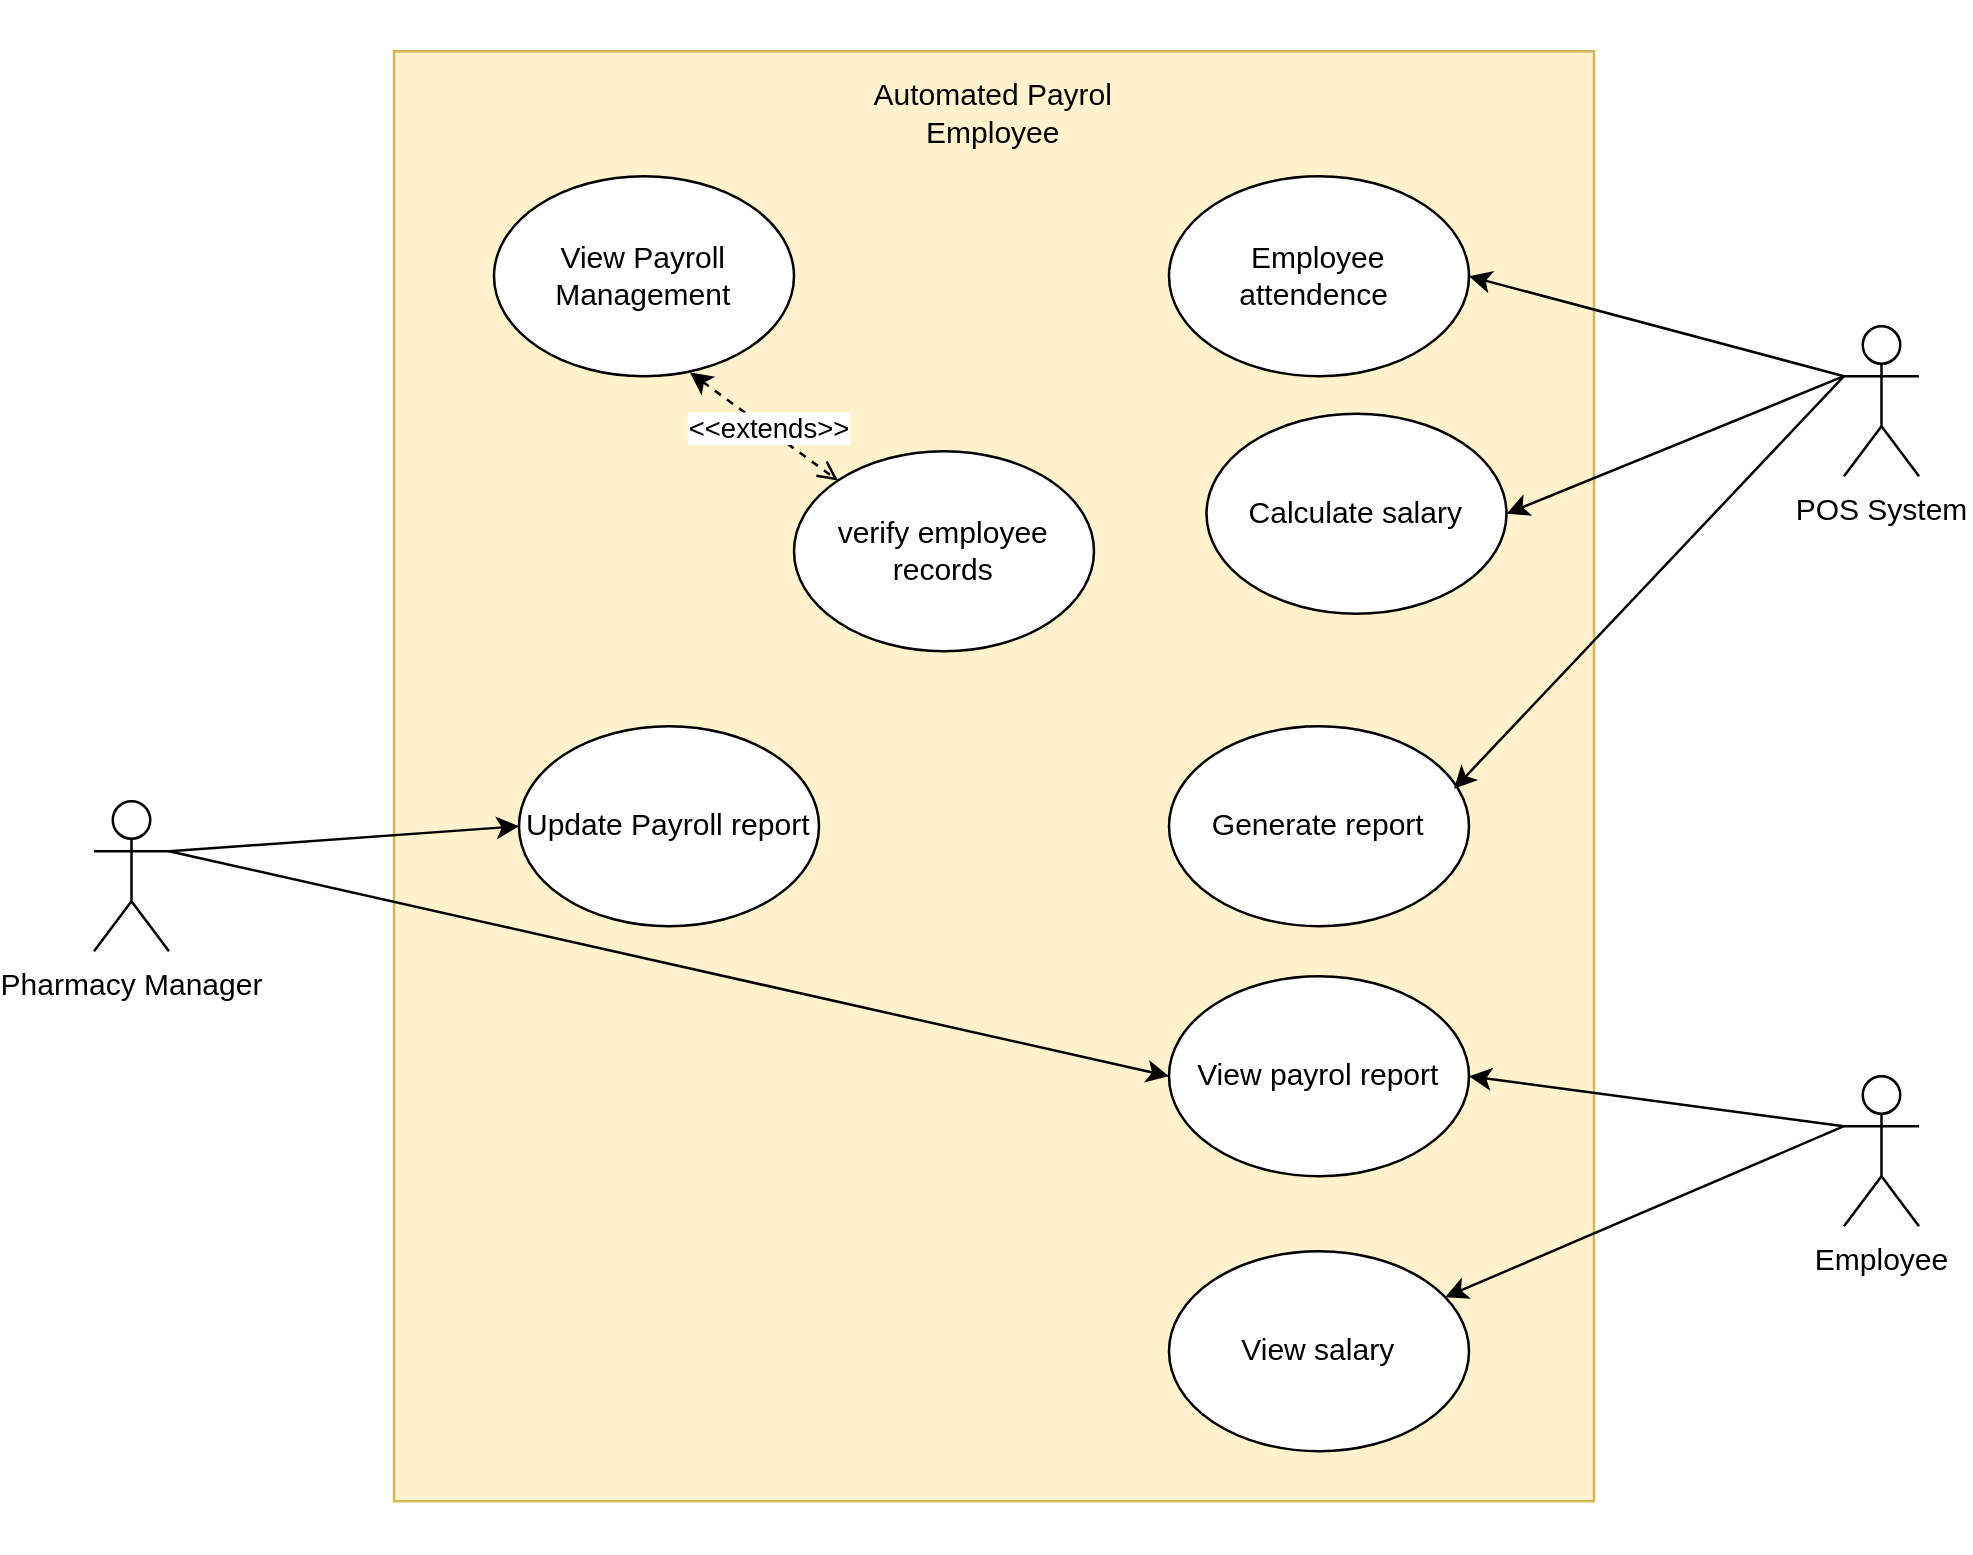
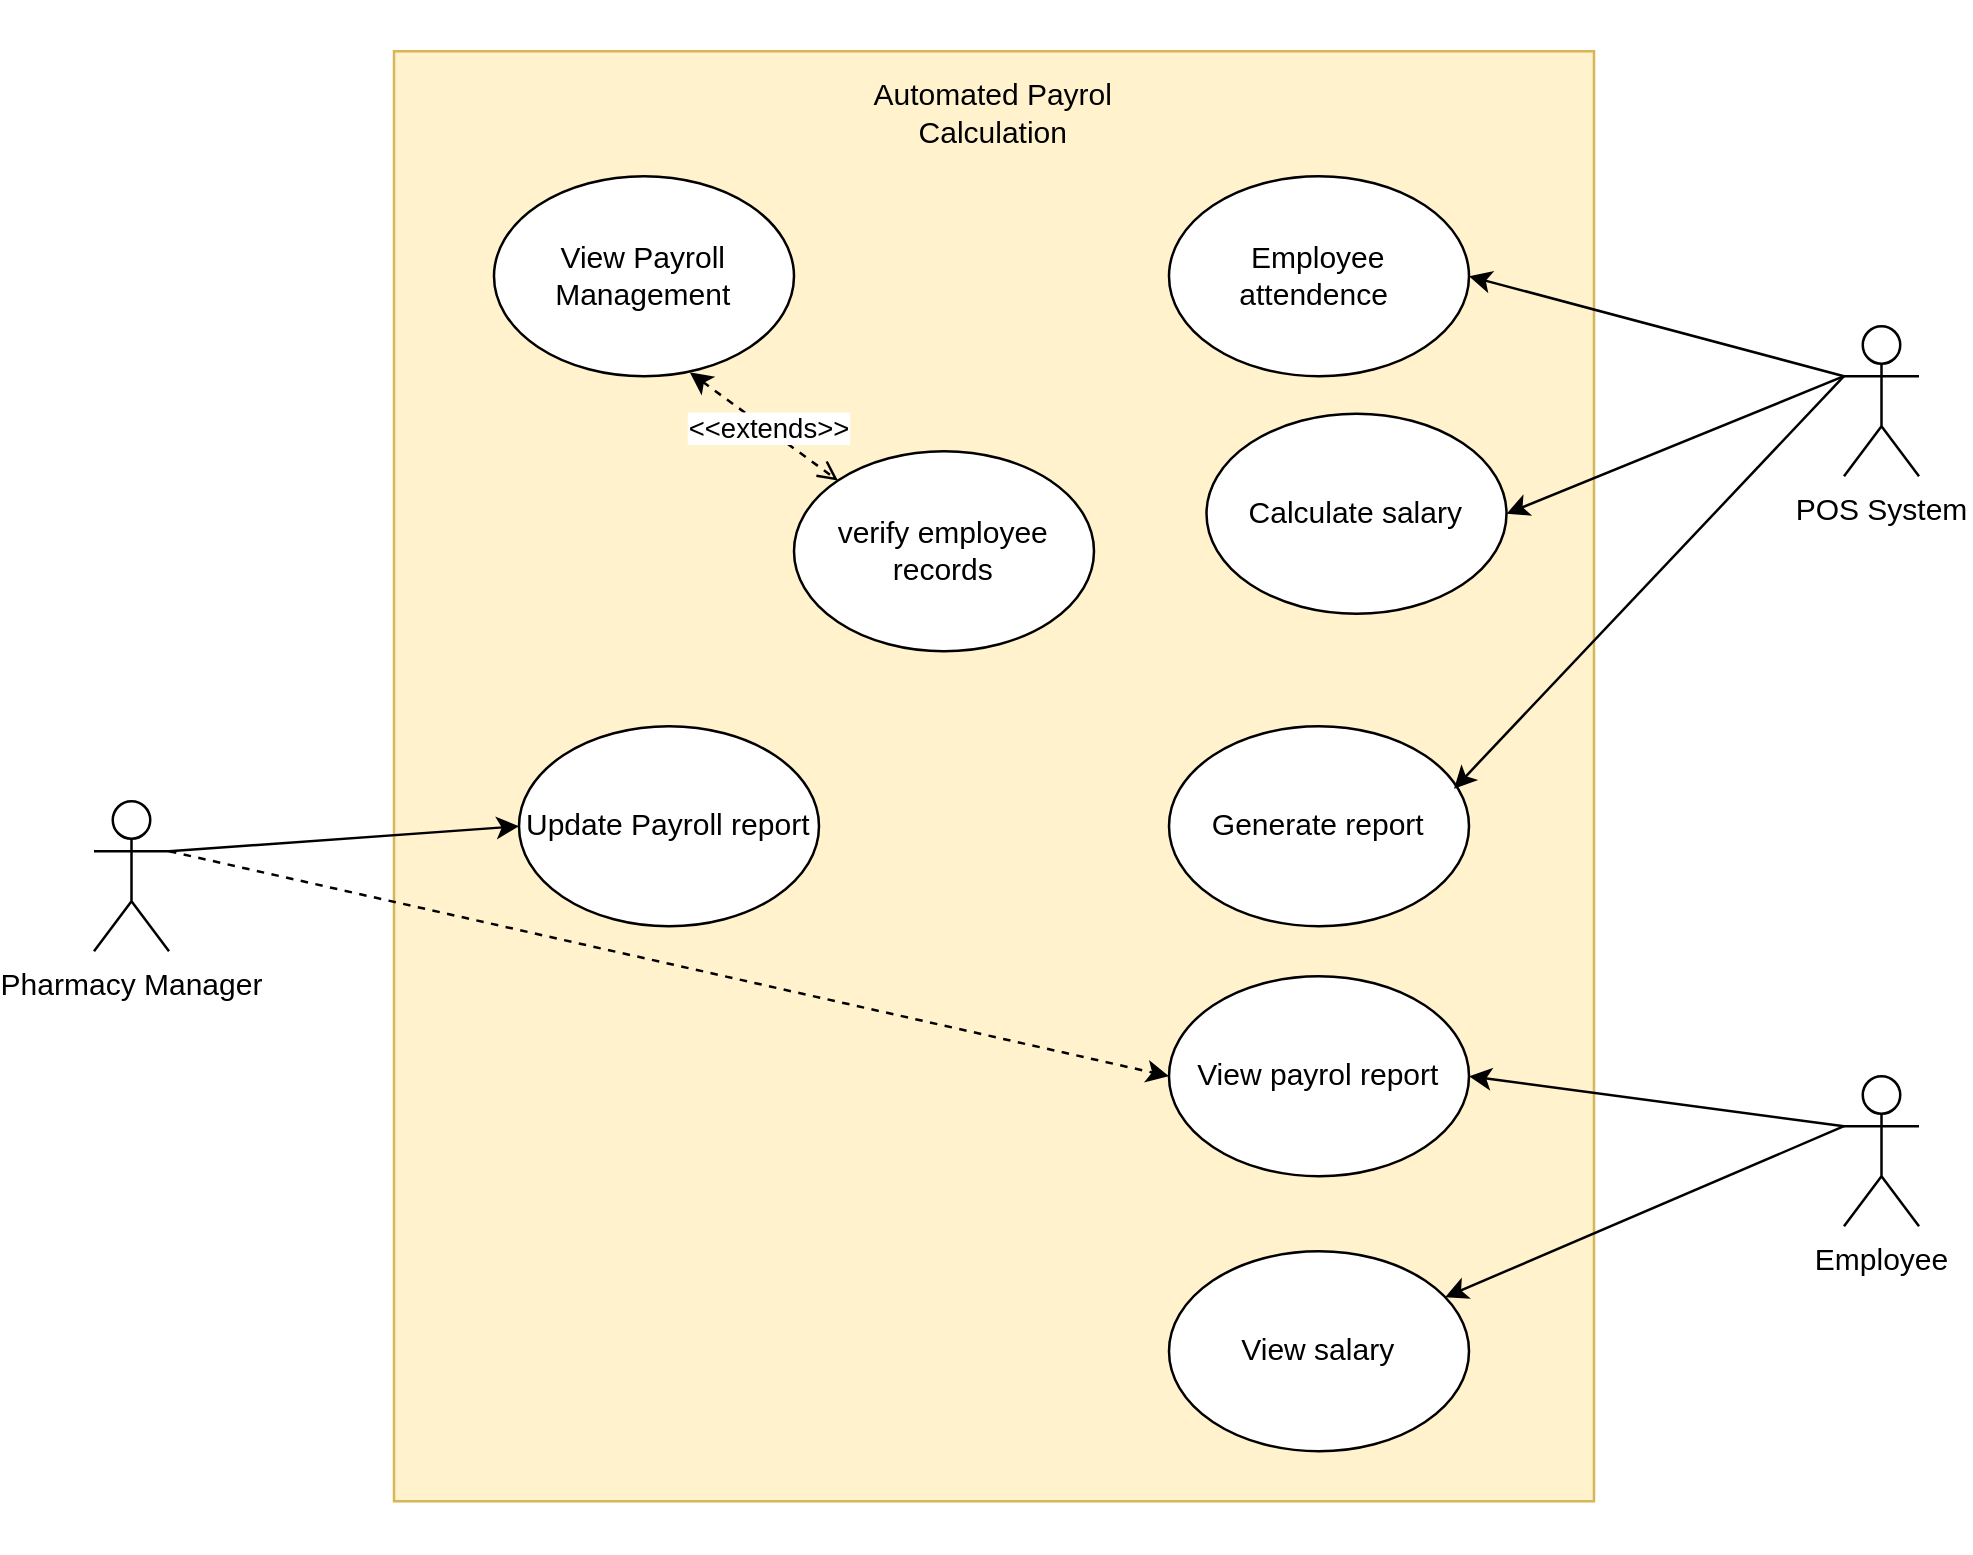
node "Automated Payrol Employee": label "Automated Payrol Employee" -> "Automated Payrol Calculation"
edge "Pharmacy Manager" -> "View payrol report": style solid -> dashed
